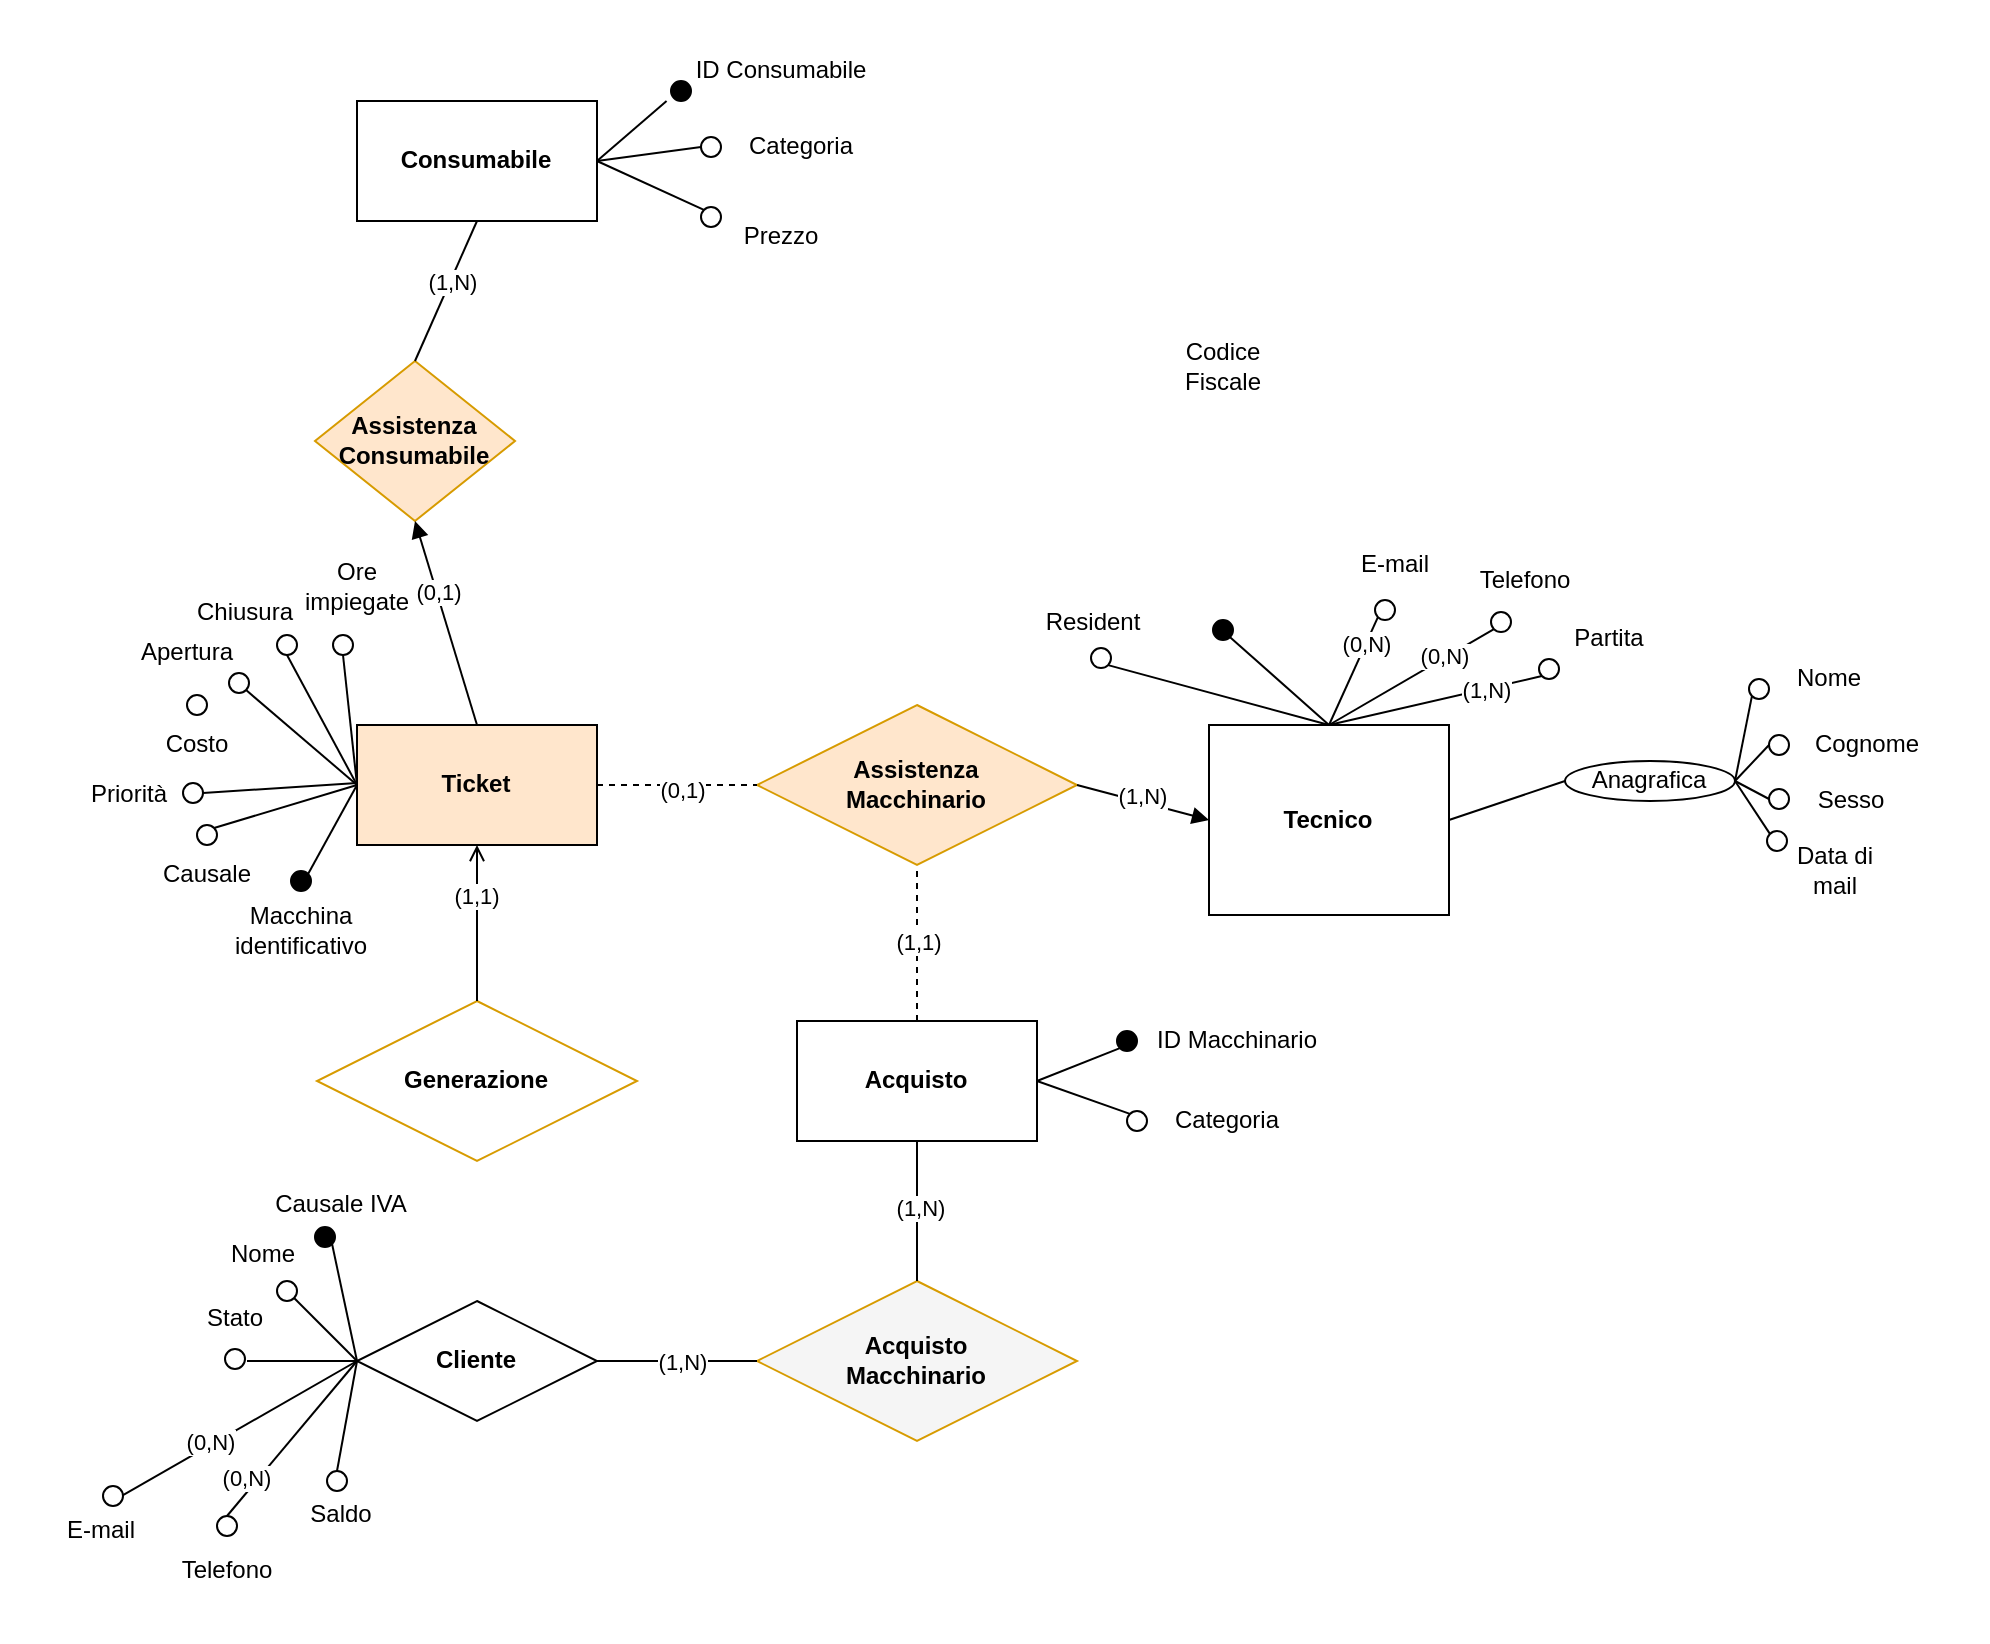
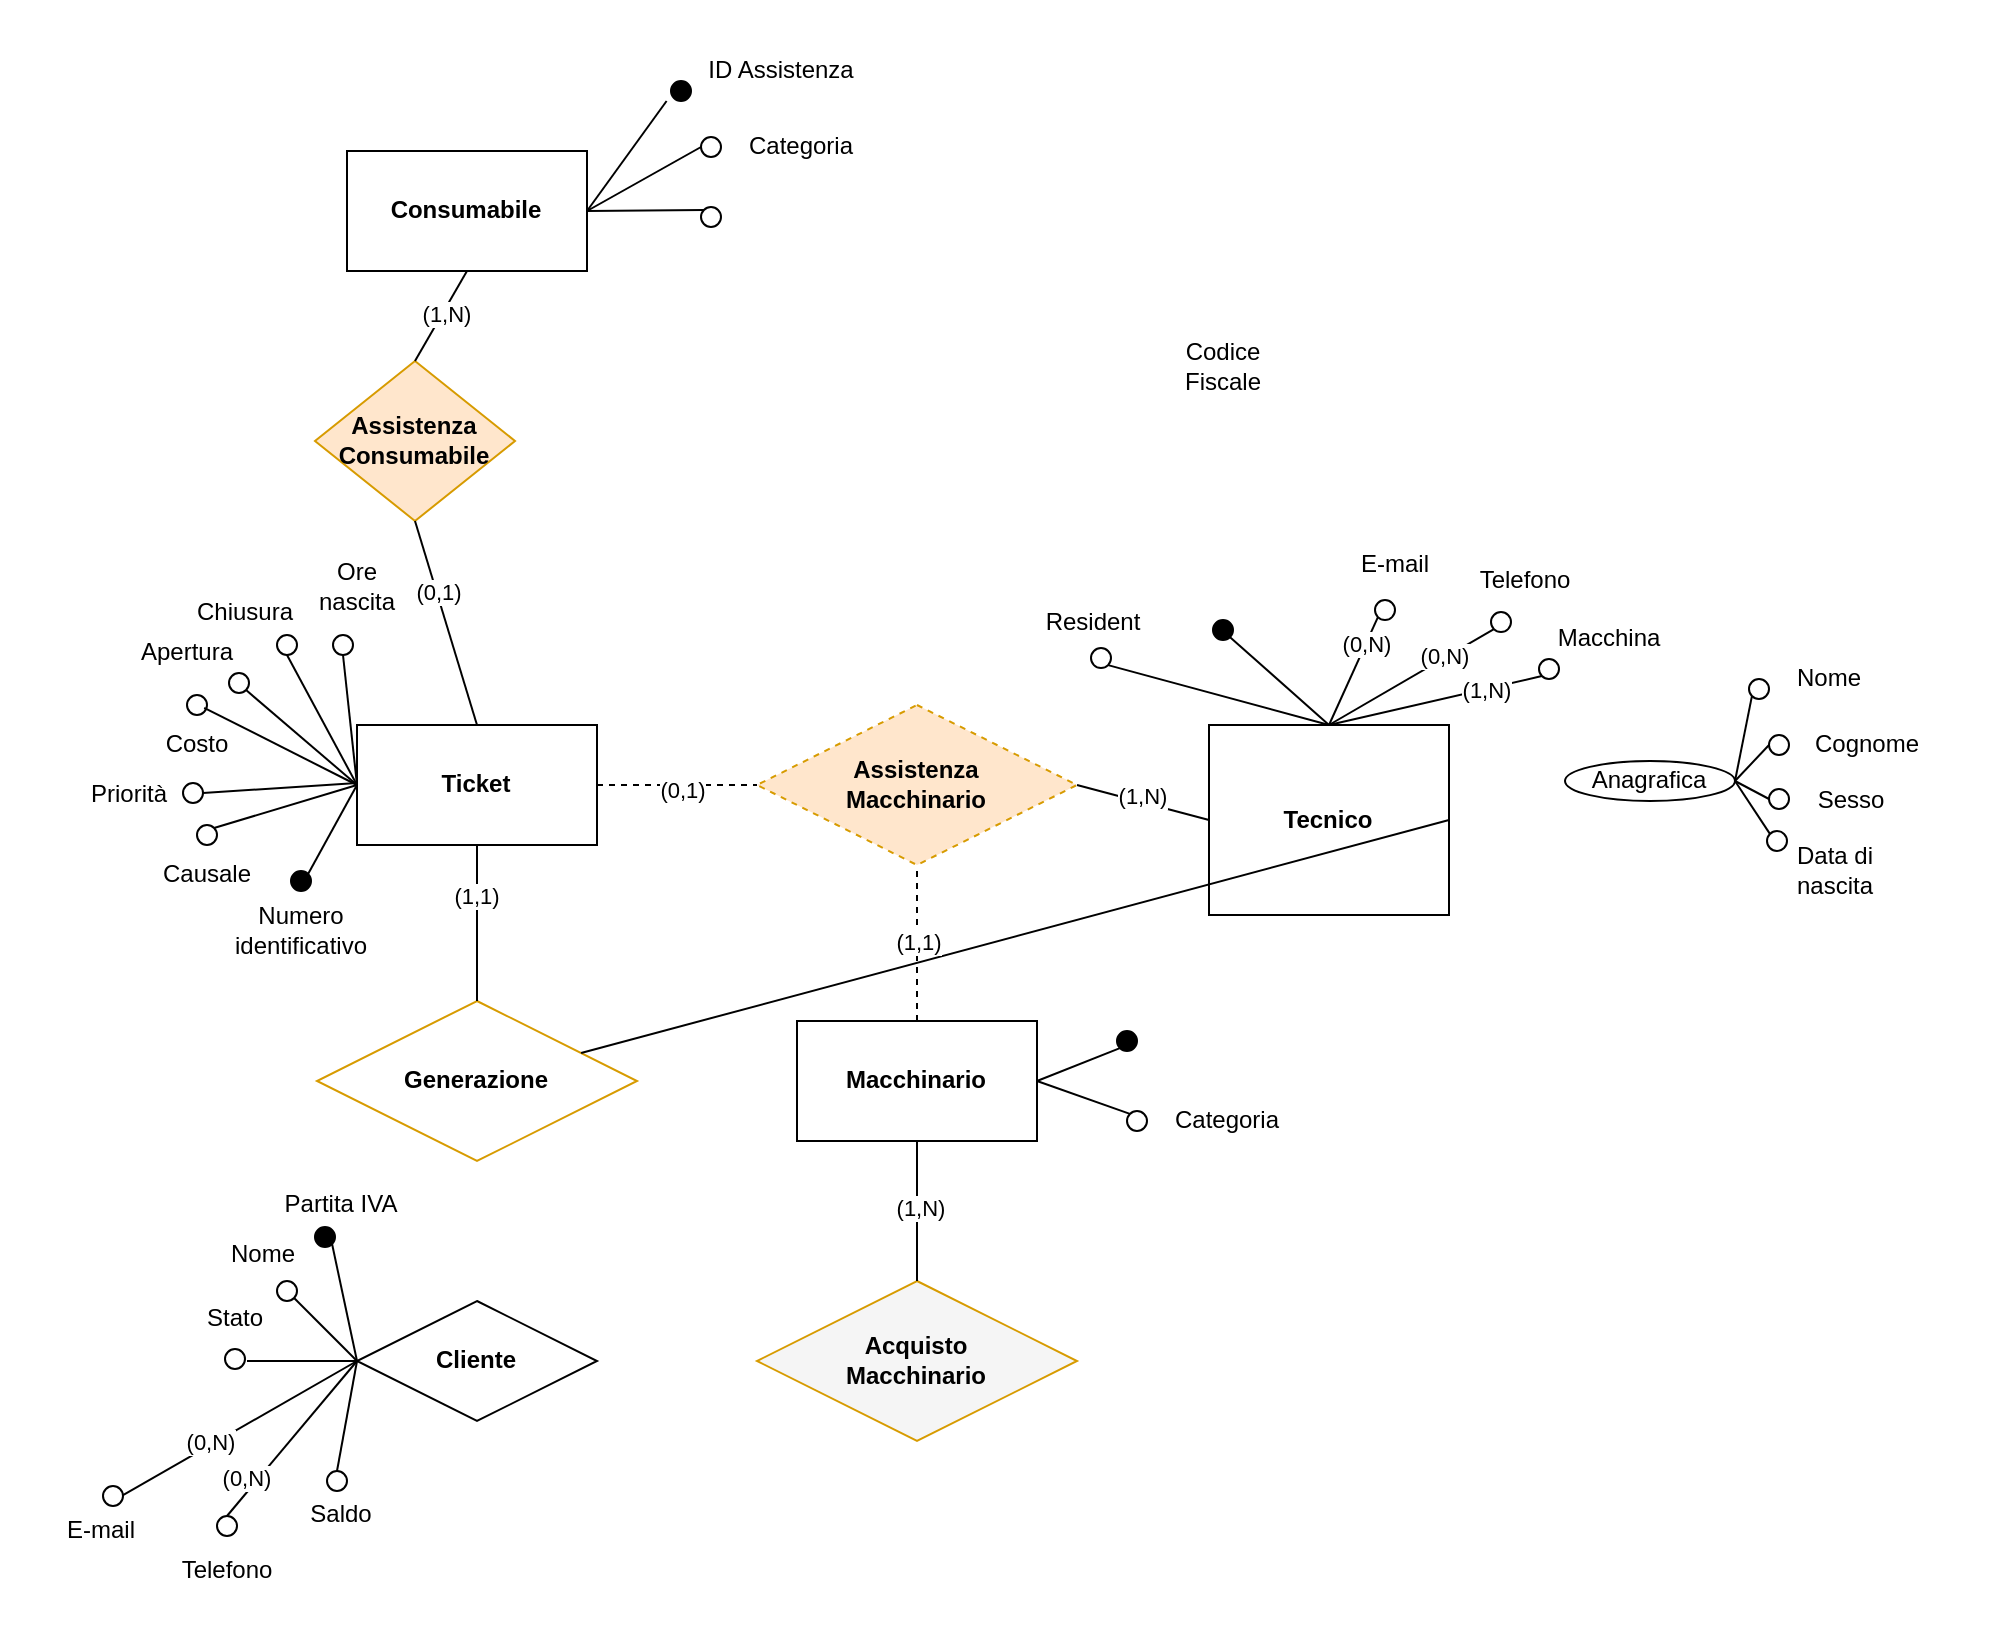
node "ID Consumabile": label "ID Consumabile" -> "ID Assistenza"
node "Consumabile": moved (477, 161) -> (467, 211)
node "Prezzo": removed
edge "Ticket" -> "Assistenza Consumabile": arrowhead block -> none
node "Ore impiegate": label "Ore impiegate" -> "Ore nascita"
node "Partita": label "Partita" -> "Macchina"
edge "Costo" -- "Ticket": added
node "Ticket": fillcolor #ffe6cc -> #ffffff
node "Assistenza Macchinario": style solid -> dashed
edge "Anagrafica" -- "Tecnico": now "Generazione" -- "Tecnico"
edge "Assistenza Macchinario" -> "Tecnico": arrowhead block -> none
edge "Generazione" -> "Ticket": arrowhead open -> none
node "Data di mail": label "Data di mail" -> "Data di nascita"
node "Macchina identificativo": label "Macchina identificativo" -> "Numero identificativo"
node "ID Macchinario": removed
node "Acquisto": label "Acquisto" -> "Macchinario"
node "Causale IVA": label "Causale IVA" -> "Partita IVA"
edge "Cliente" -- "Acquisto Macchinario": removed, label "(1,N)"
